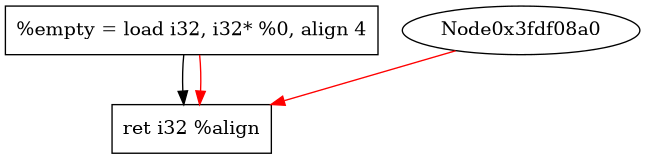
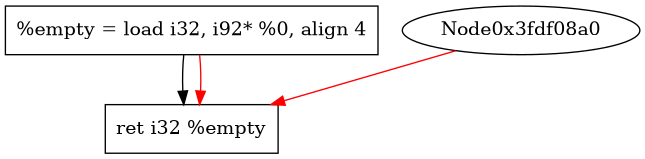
node "%empty = load i32, i32* %0, align 4": label "%empty = load i32, i32* %0, align 4" -> "%empty = load i32, i92* %0, align 4"
node "ret i32 %align": label "ret i32 %align" -> "ret i32 %empty"
